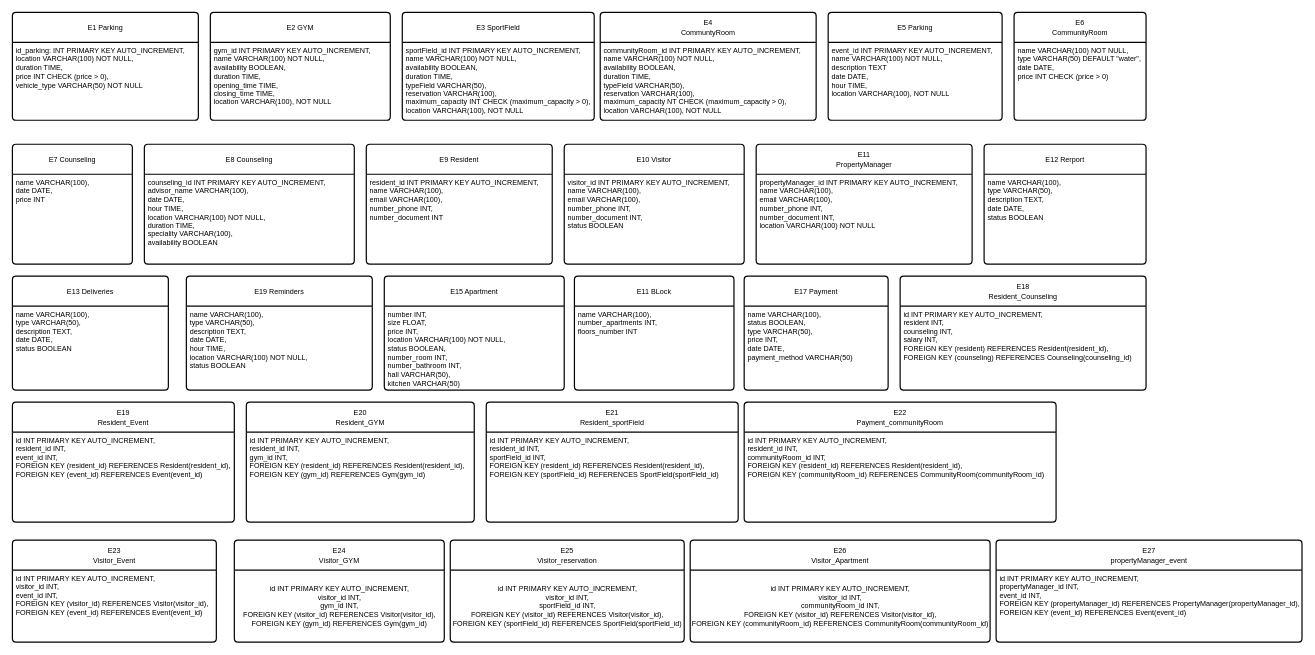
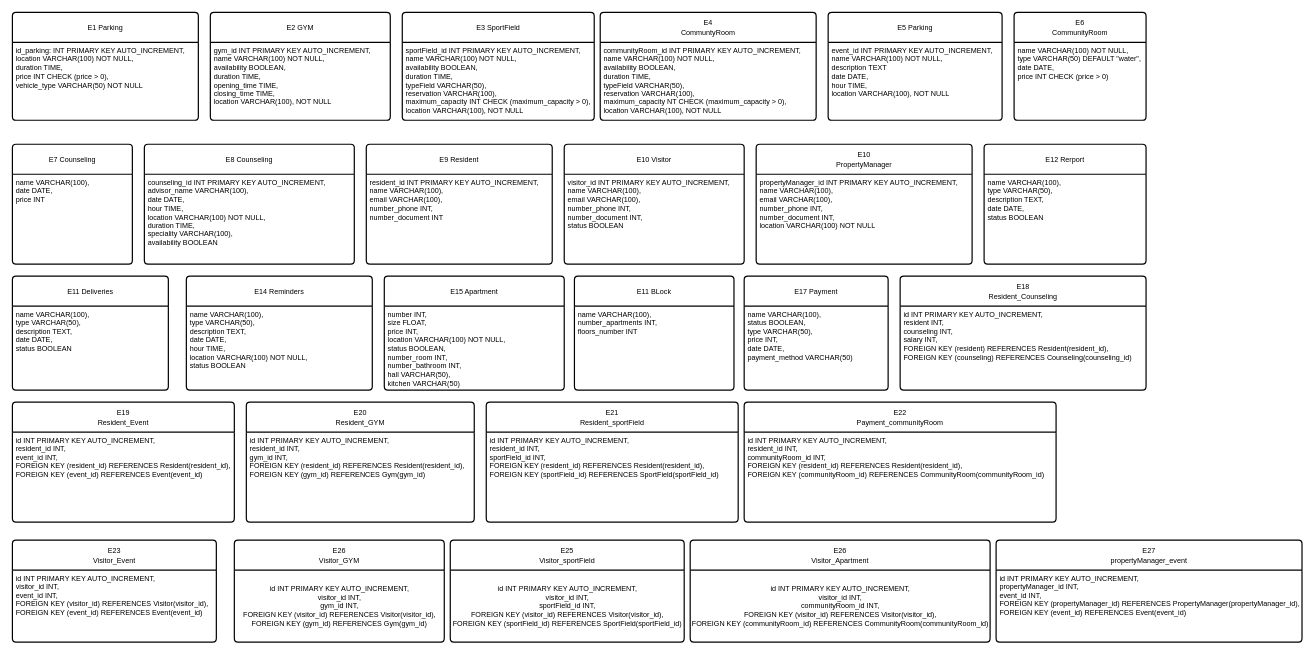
node "E11 PropertyManager": label "E11 PropertyManager" -> "E10 PropertyManager"
node "E13 Deliveries": label "E13 Deliveries" -> "E11 Deliveries"
node "E19 Reminders": label "E19 Reminders" -> "E14 Reminders"
node "E24 Visitor_GYM": label "E24 Visitor_GYM" -> "E26 Visitor_GYM"
node "E25 Visitor_reservation": label "E25 Visitor_reservation" -> "E25 Visitor_sportField"
